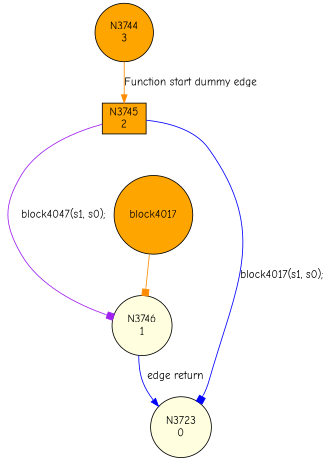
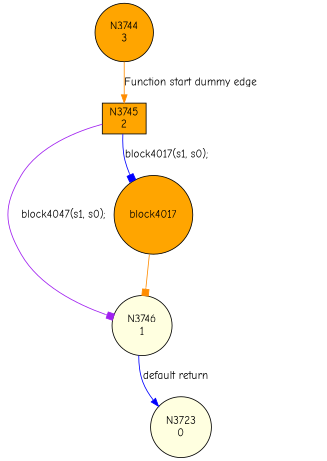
edge "N3745 2" -> "N3723 0": now "N3745 2" -> "block4017"
edge "N3746 1" -> "N3723 0": label "edge return" -> "default return"
